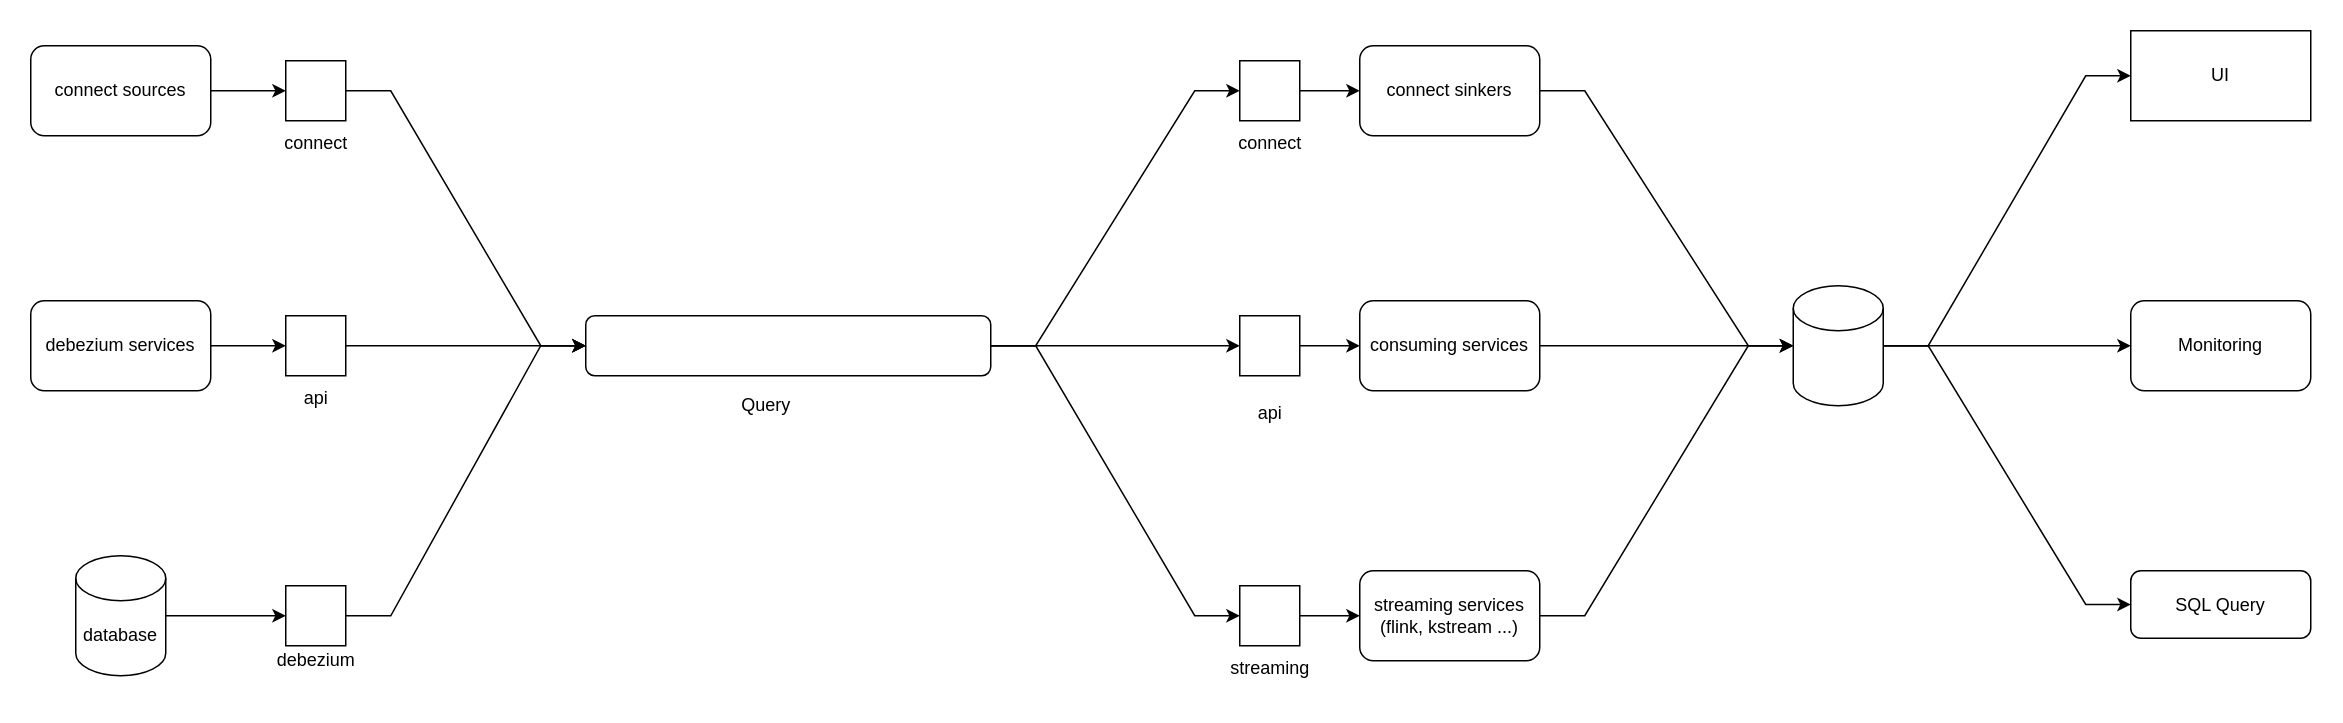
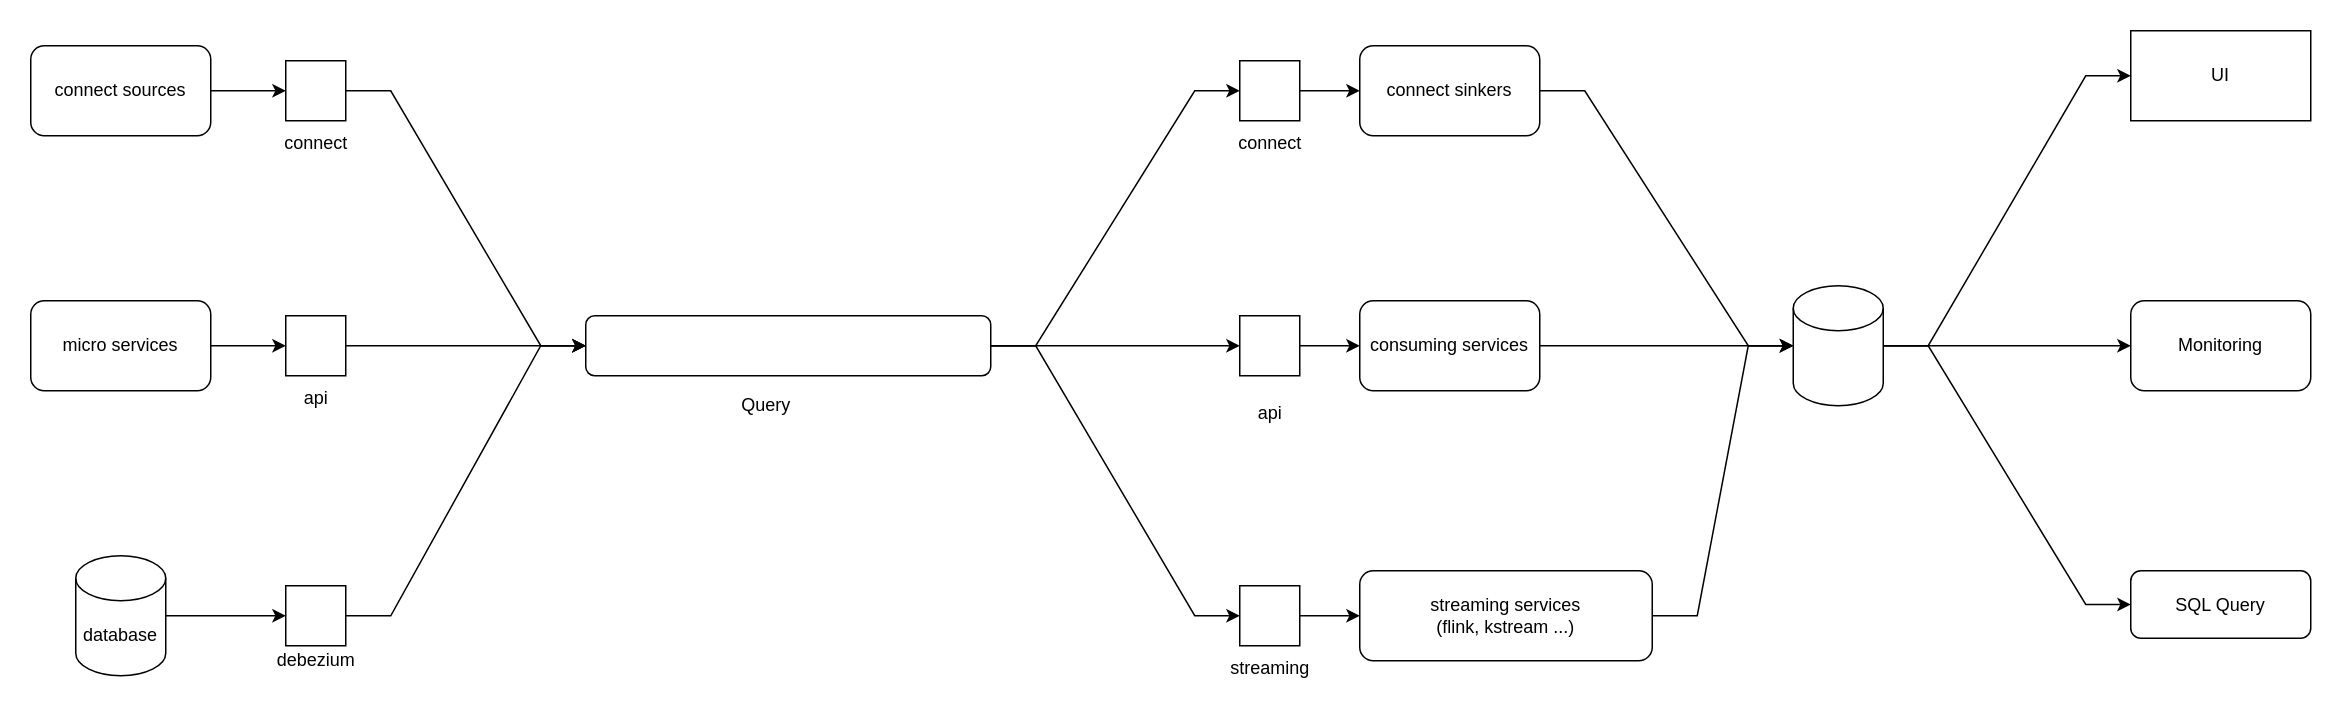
node "debezium services": label "debezium services" -> "micro services"
node "streaming services (flink, kstream ...)": size 180x90 -> 293x90
